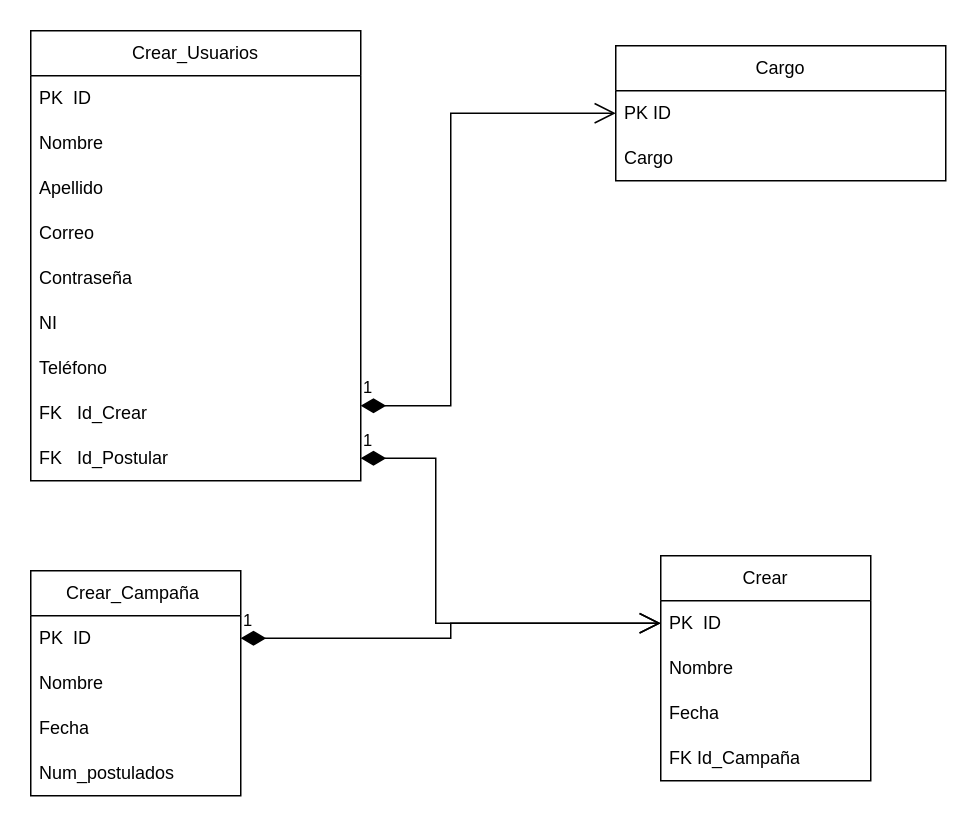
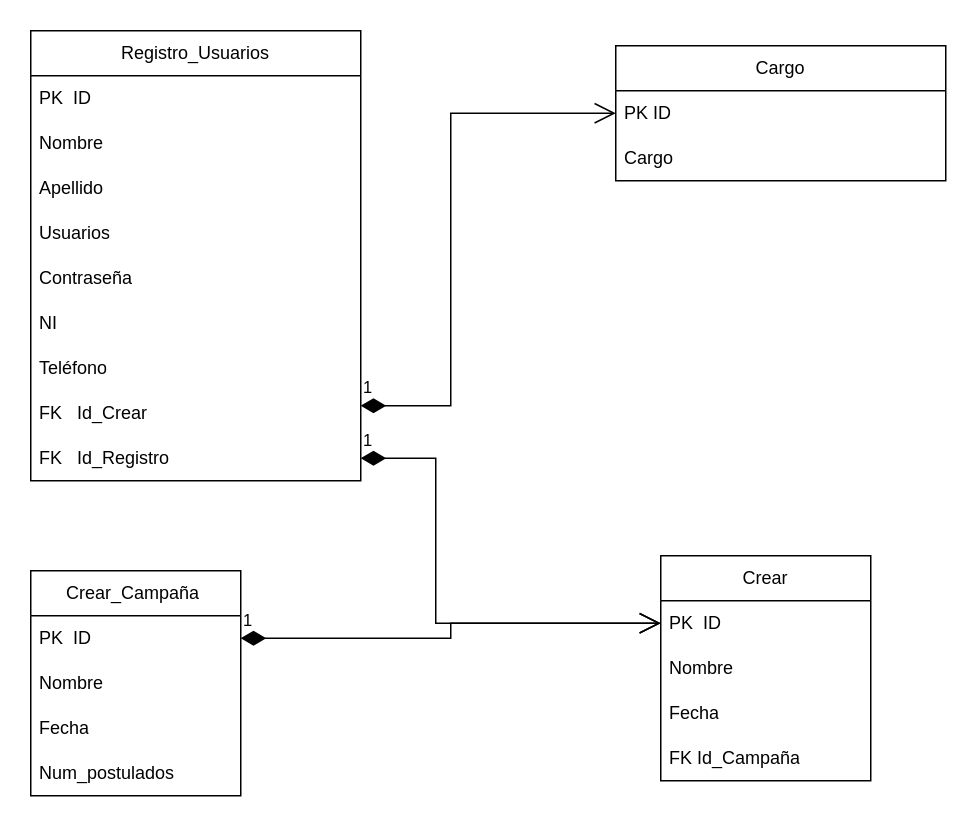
node "Crear_Usuarios": label "Crear_Usuarios" -> "Registro_Usuarios"
node "Correo": label "Correo" -> "Usuarios"
node "FK Id_Postular": label "FK Id_Postular" -> "FK Id_Registro"
